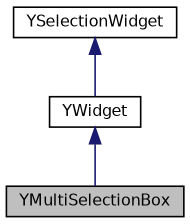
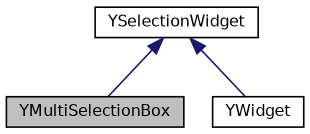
edge "YMultiSelectionBox" -> "YWidget": now "YMultiSelectionBox" -> "YSelectionWidget"
